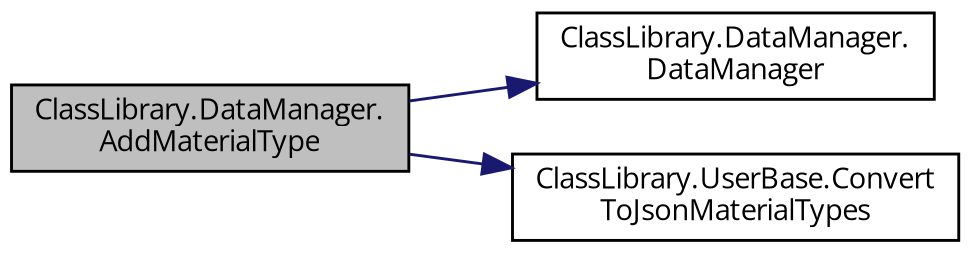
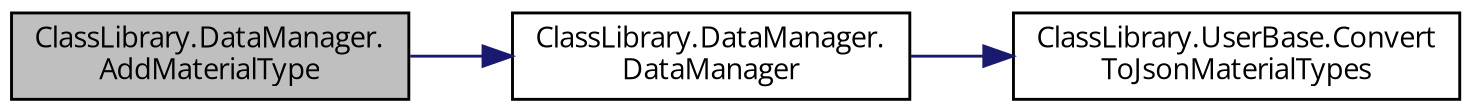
edge "ClassLibrary.DataManager. AddMaterialType" -> "ClassLibrary.UserBase.Convert ToJsonMaterialTypes": now "ClassLibrary.DataManager. DataManager" -> "ClassLibrary.UserBase.Convert ToJsonMaterialTypes"
